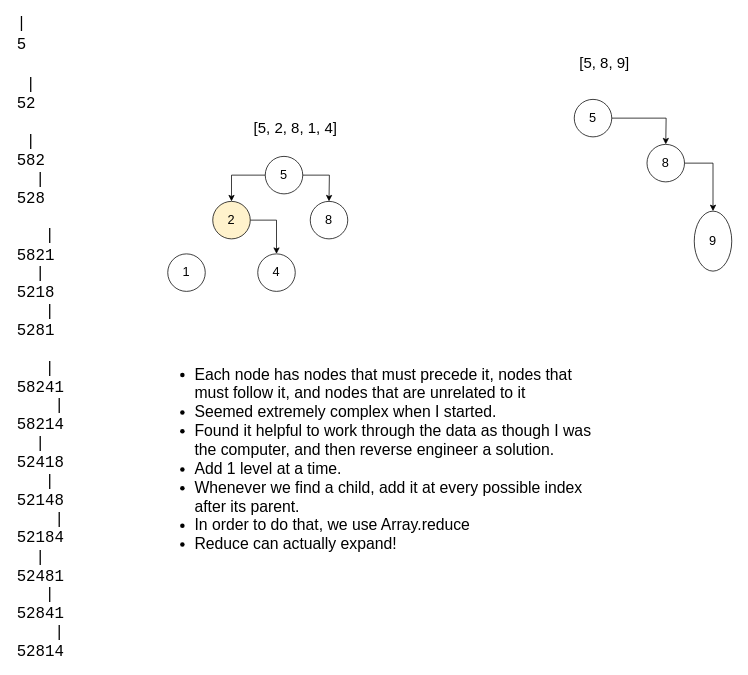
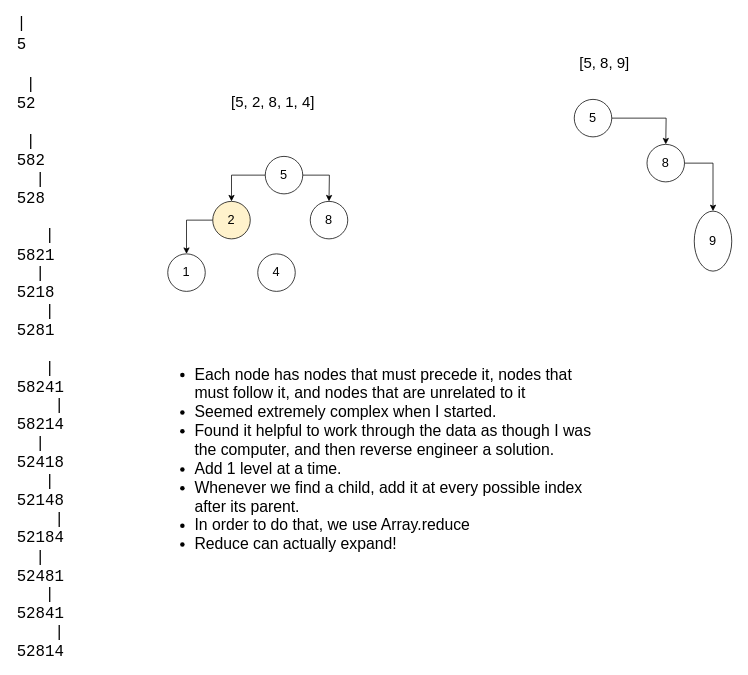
node "[5, 2, 8, 1, 4]": moved (296, 127) -> (273, 101)
edge "2" -> "4": now "2" -> "1"
